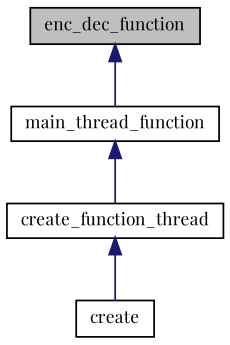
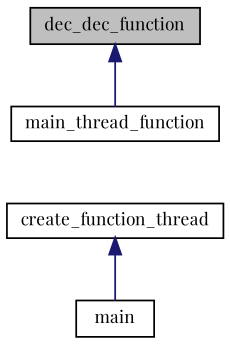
node "enc_dec_function": label "enc_dec_function" -> "dec_dec_function"
edge "create_function_thread" -> "main_thread_function": removed
node "create": label "create" -> "main"
